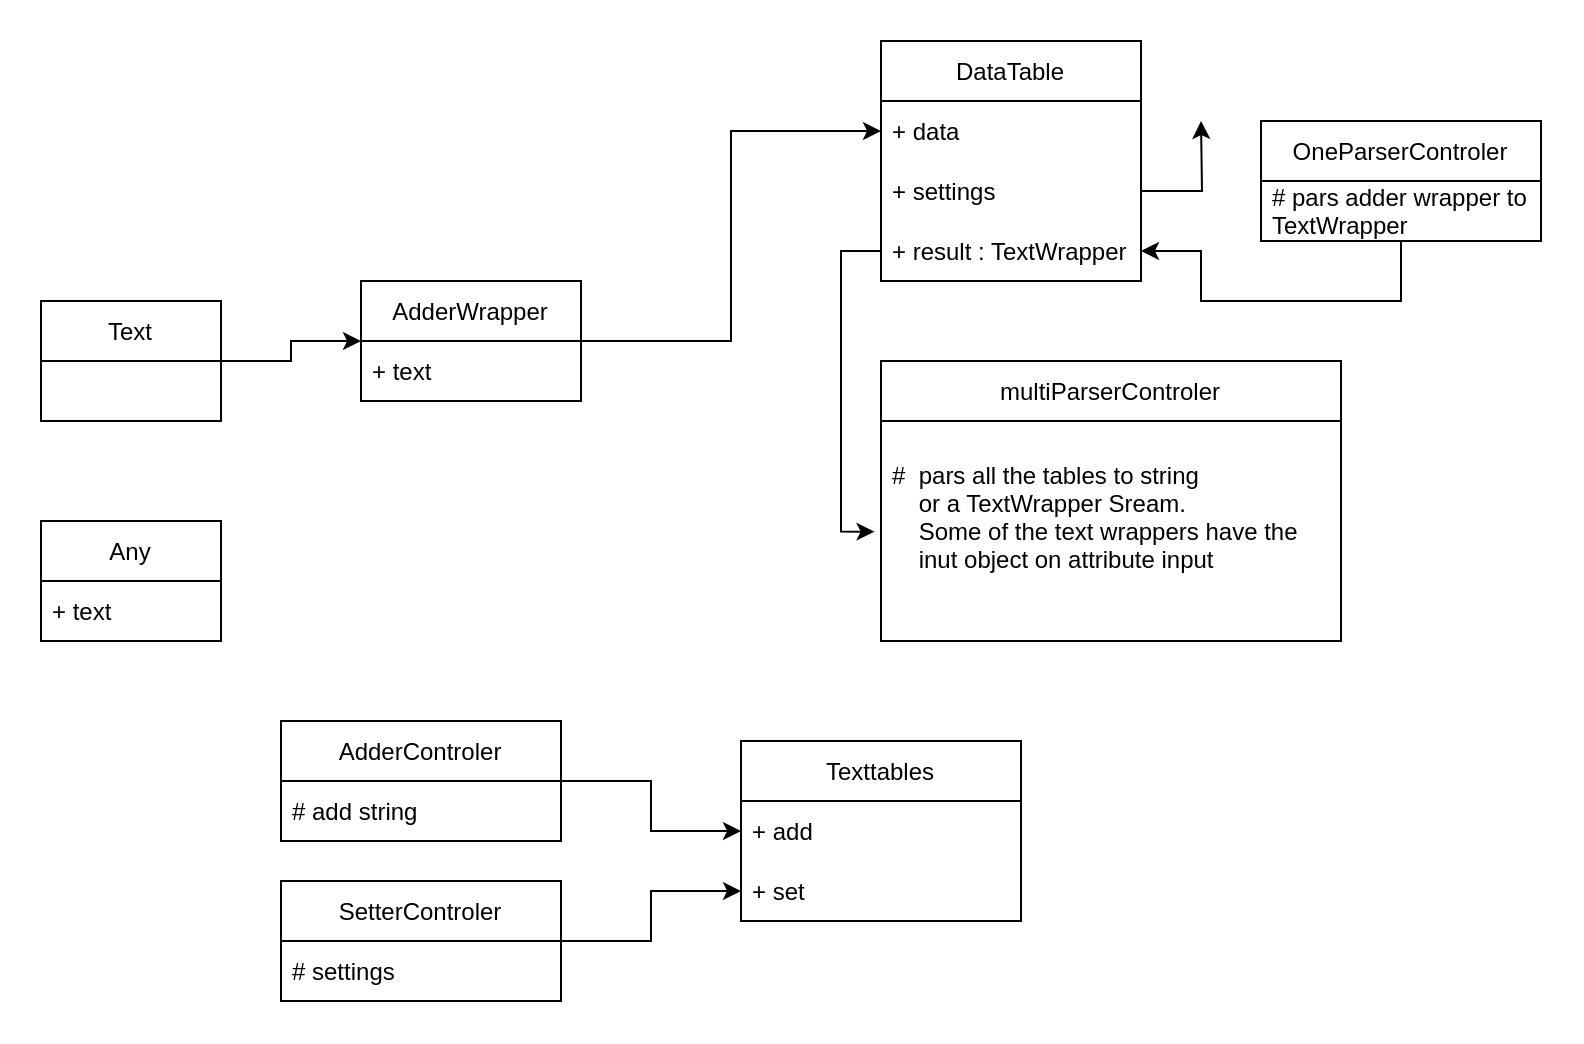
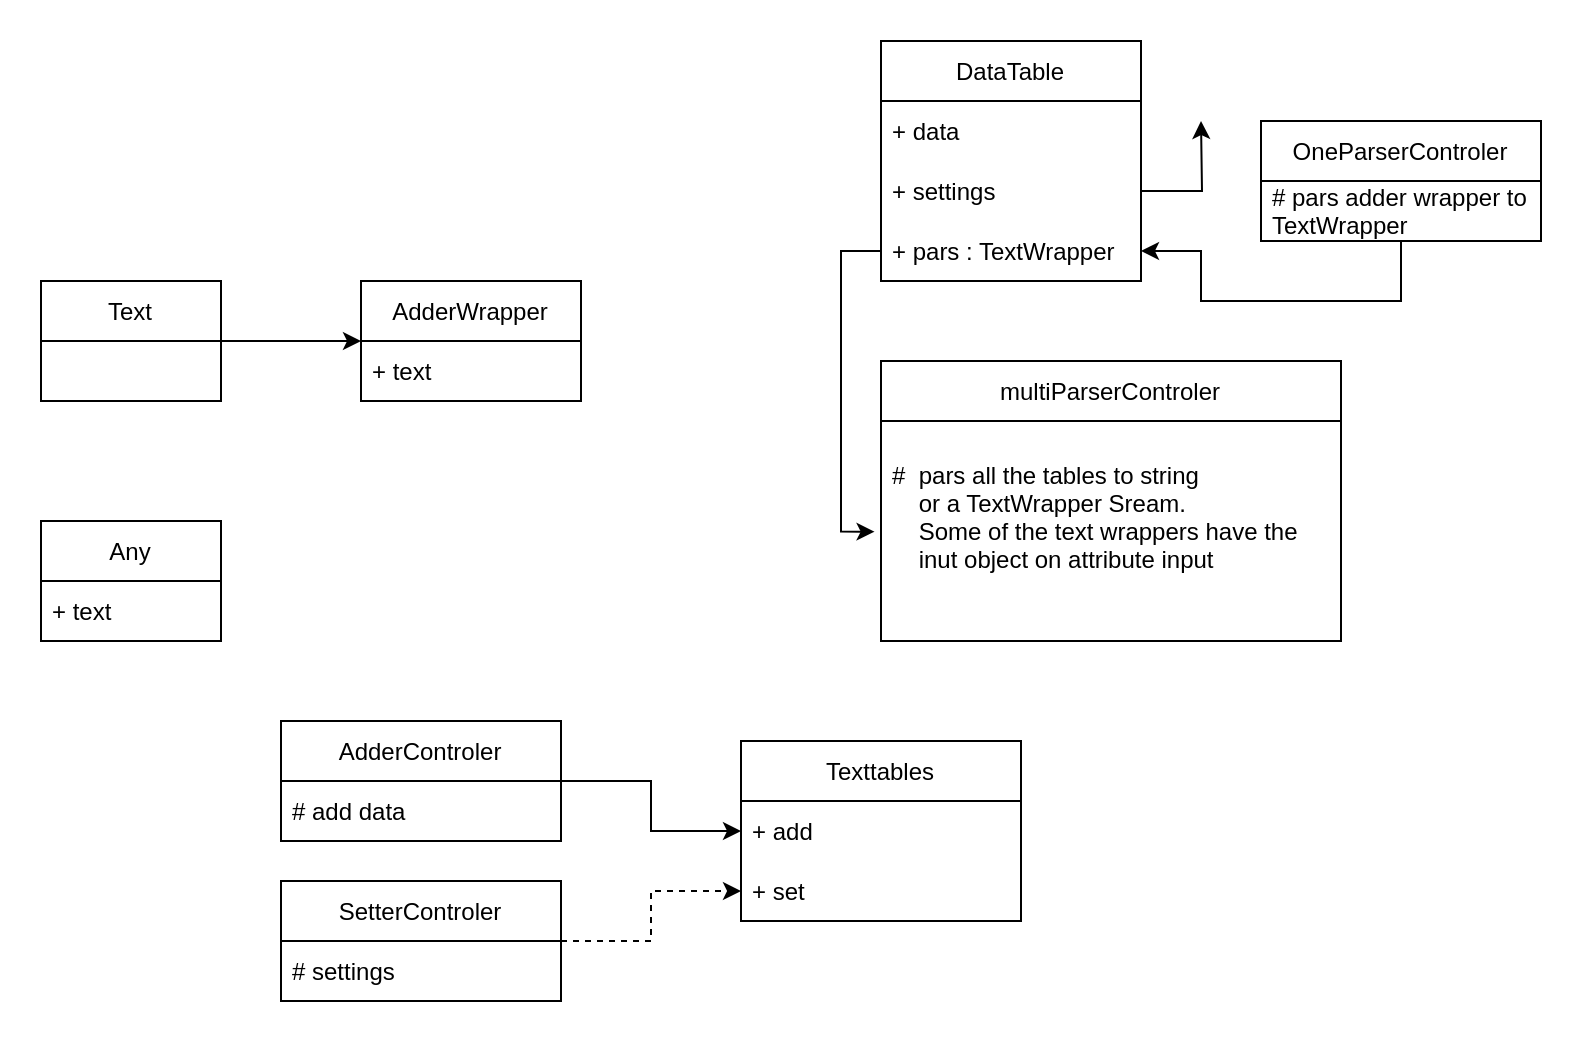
edge "AdderWrapper" -> "+ data": removed
node "+ result : TextWrapper": label "+ result : TextWrapper" -> "+ pars : TextWrapper"
node "Text": moved (131, 361) -> (131, 341)
node "# add string": label "# add string" -> "# add data"
edge "SetterControler" -> "+ set": style solid -> dashed
